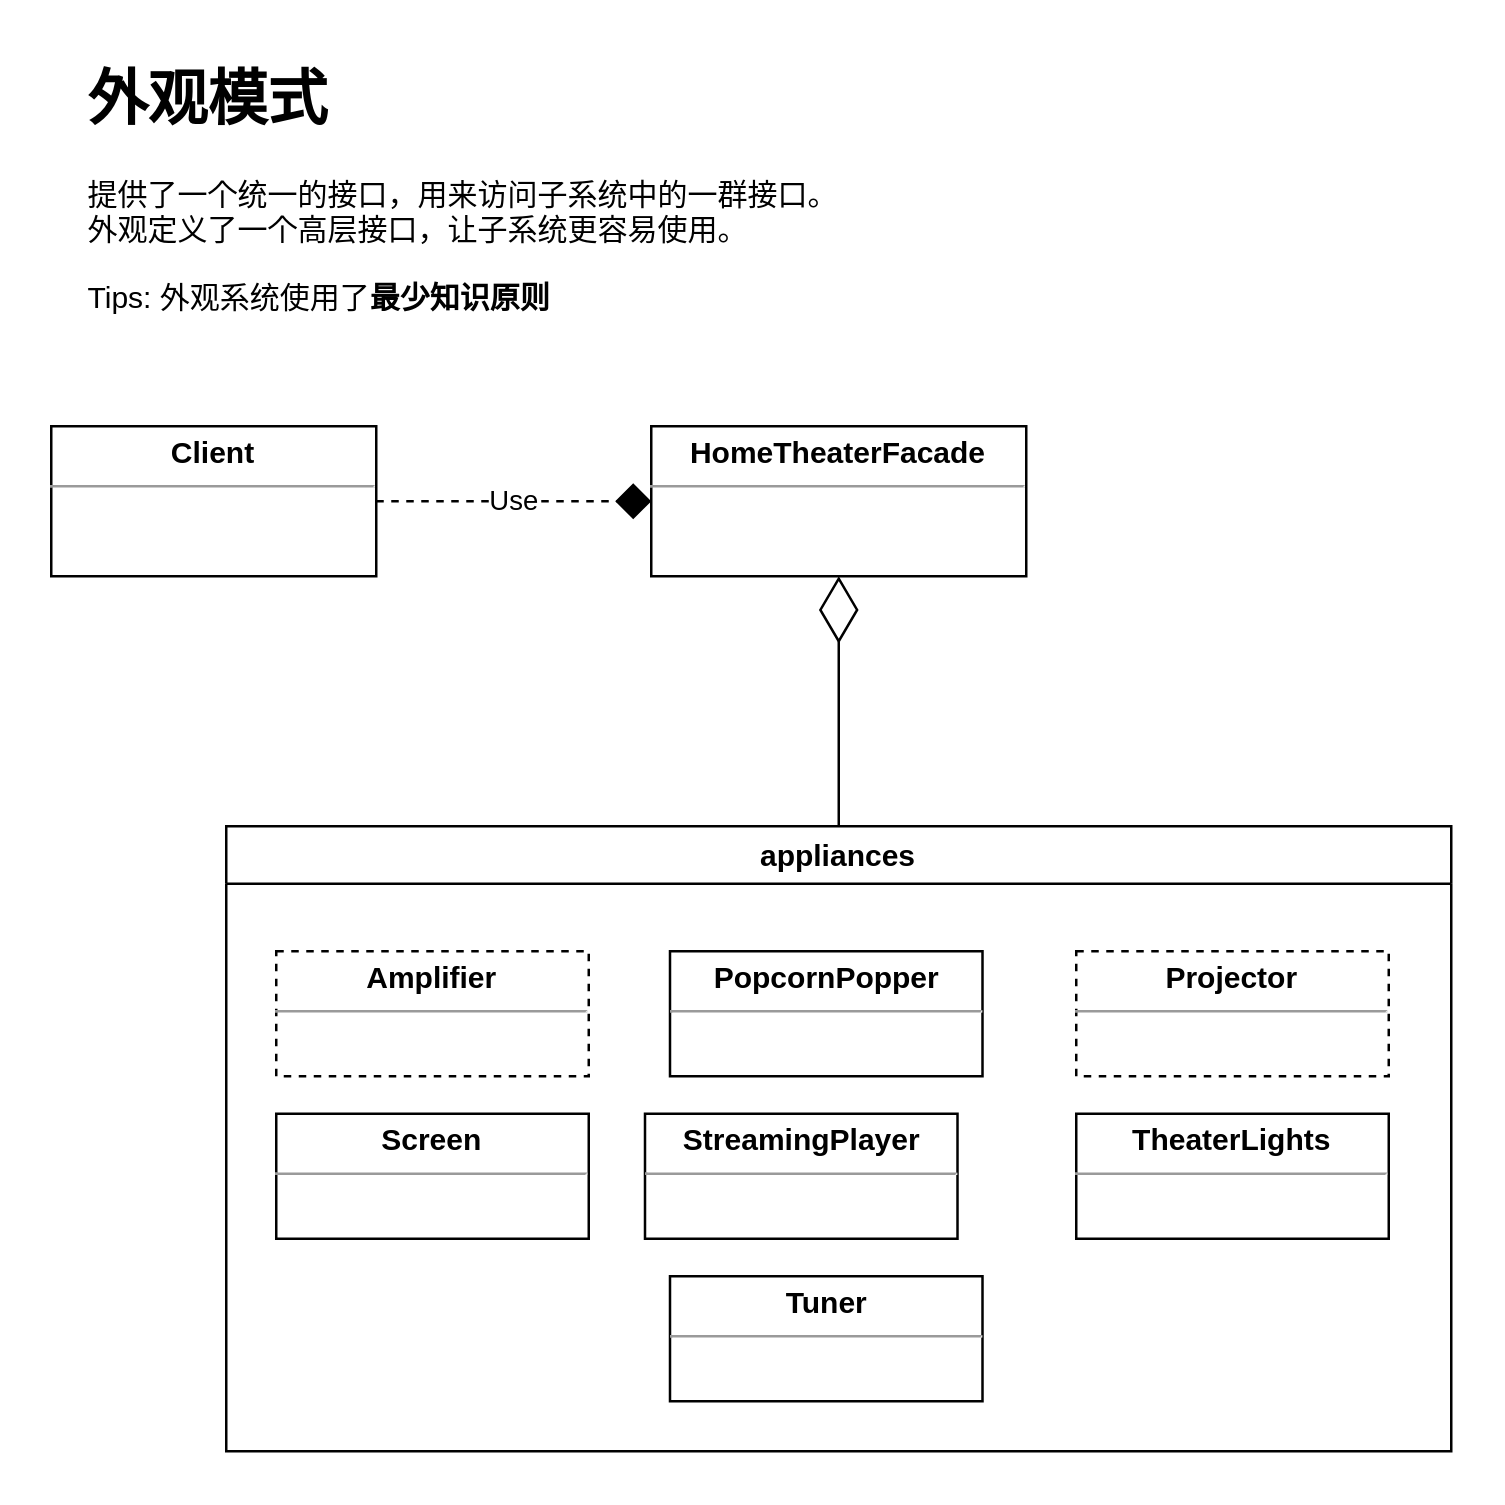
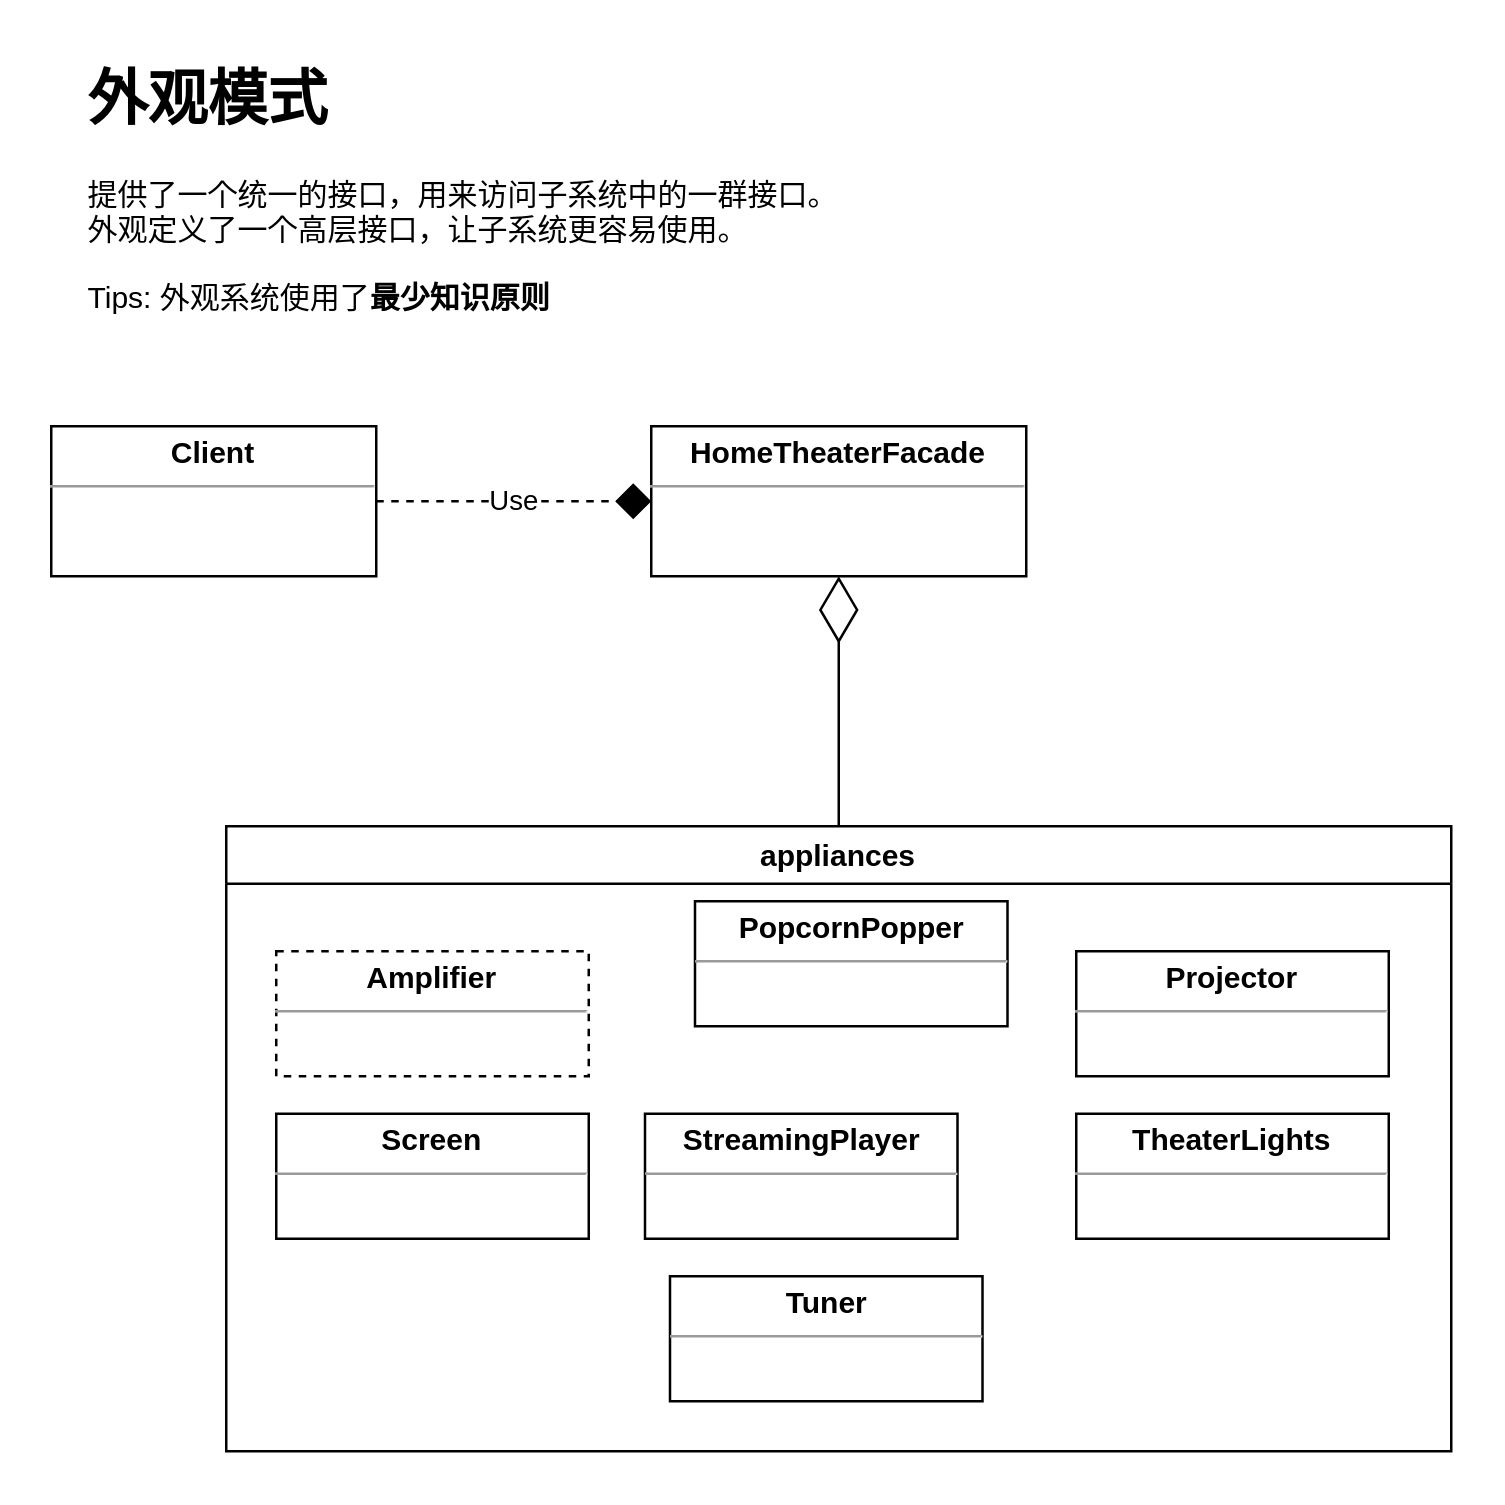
node "PopcornPopper": moved (826, 1014) -> (851, 964)
node "Projector": style dashed -> solid
